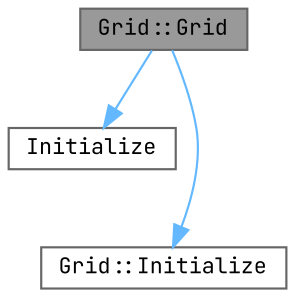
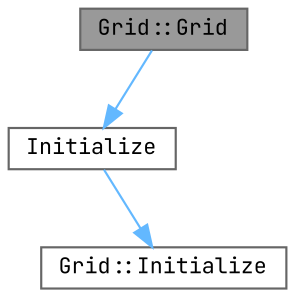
edge "Grid::Grid" -> "Grid::Initialize": now "Initialize" -> "Grid::Initialize"
